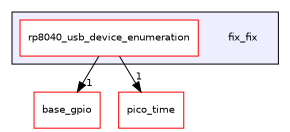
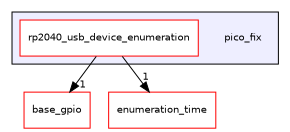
node "rp8040_usb_device_enumeration": label "rp8040_usb_device_enumeration" -> "rp2040_usb_device_enumeration"
node "fix_fix": label "fix_fix" -> "pico_fix"
node "pico_time": label "pico_time" -> "enumeration_time"
